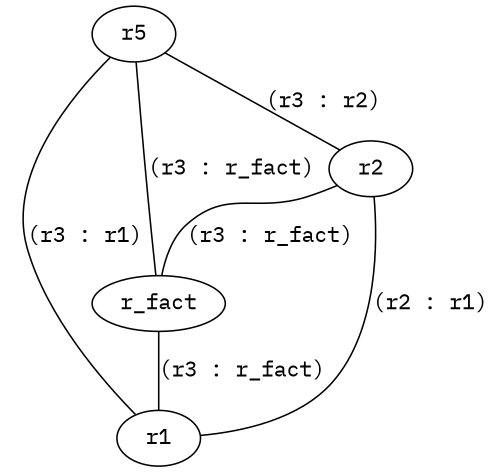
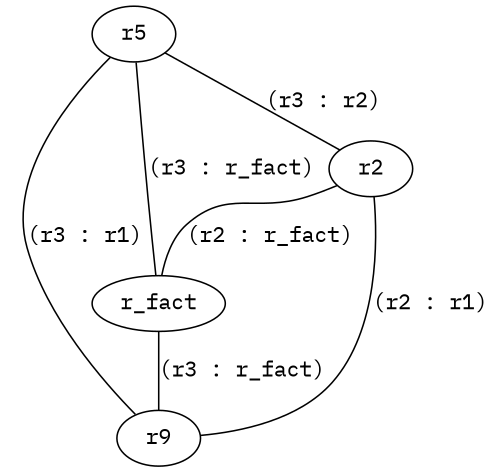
edge "r2" -- "r_fact": label "(r3 : r_fact)" -> "(r2 : r_fact)"
node "r1": label "r1" -> "r9"
